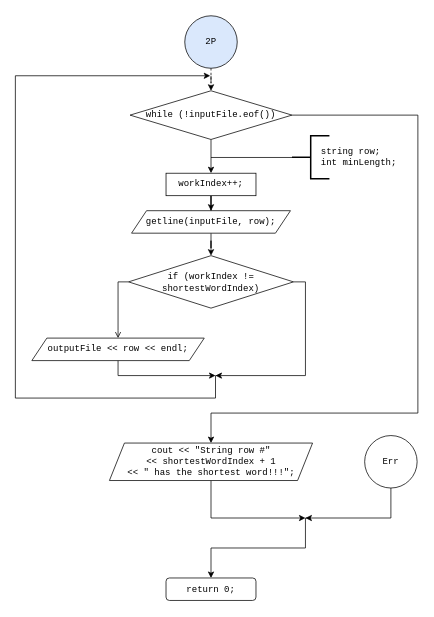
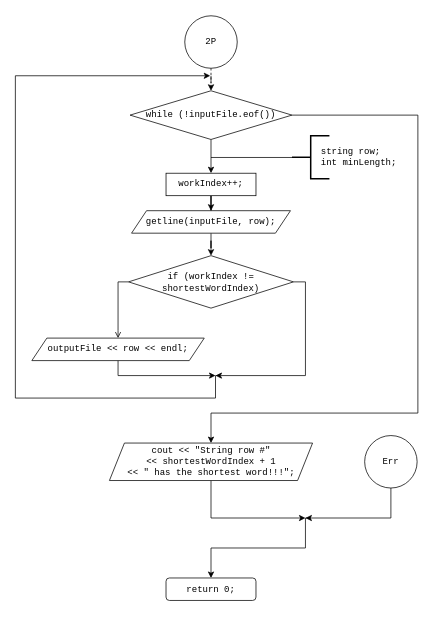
node "2P": fillcolor #dae8fc -> #ffffff
